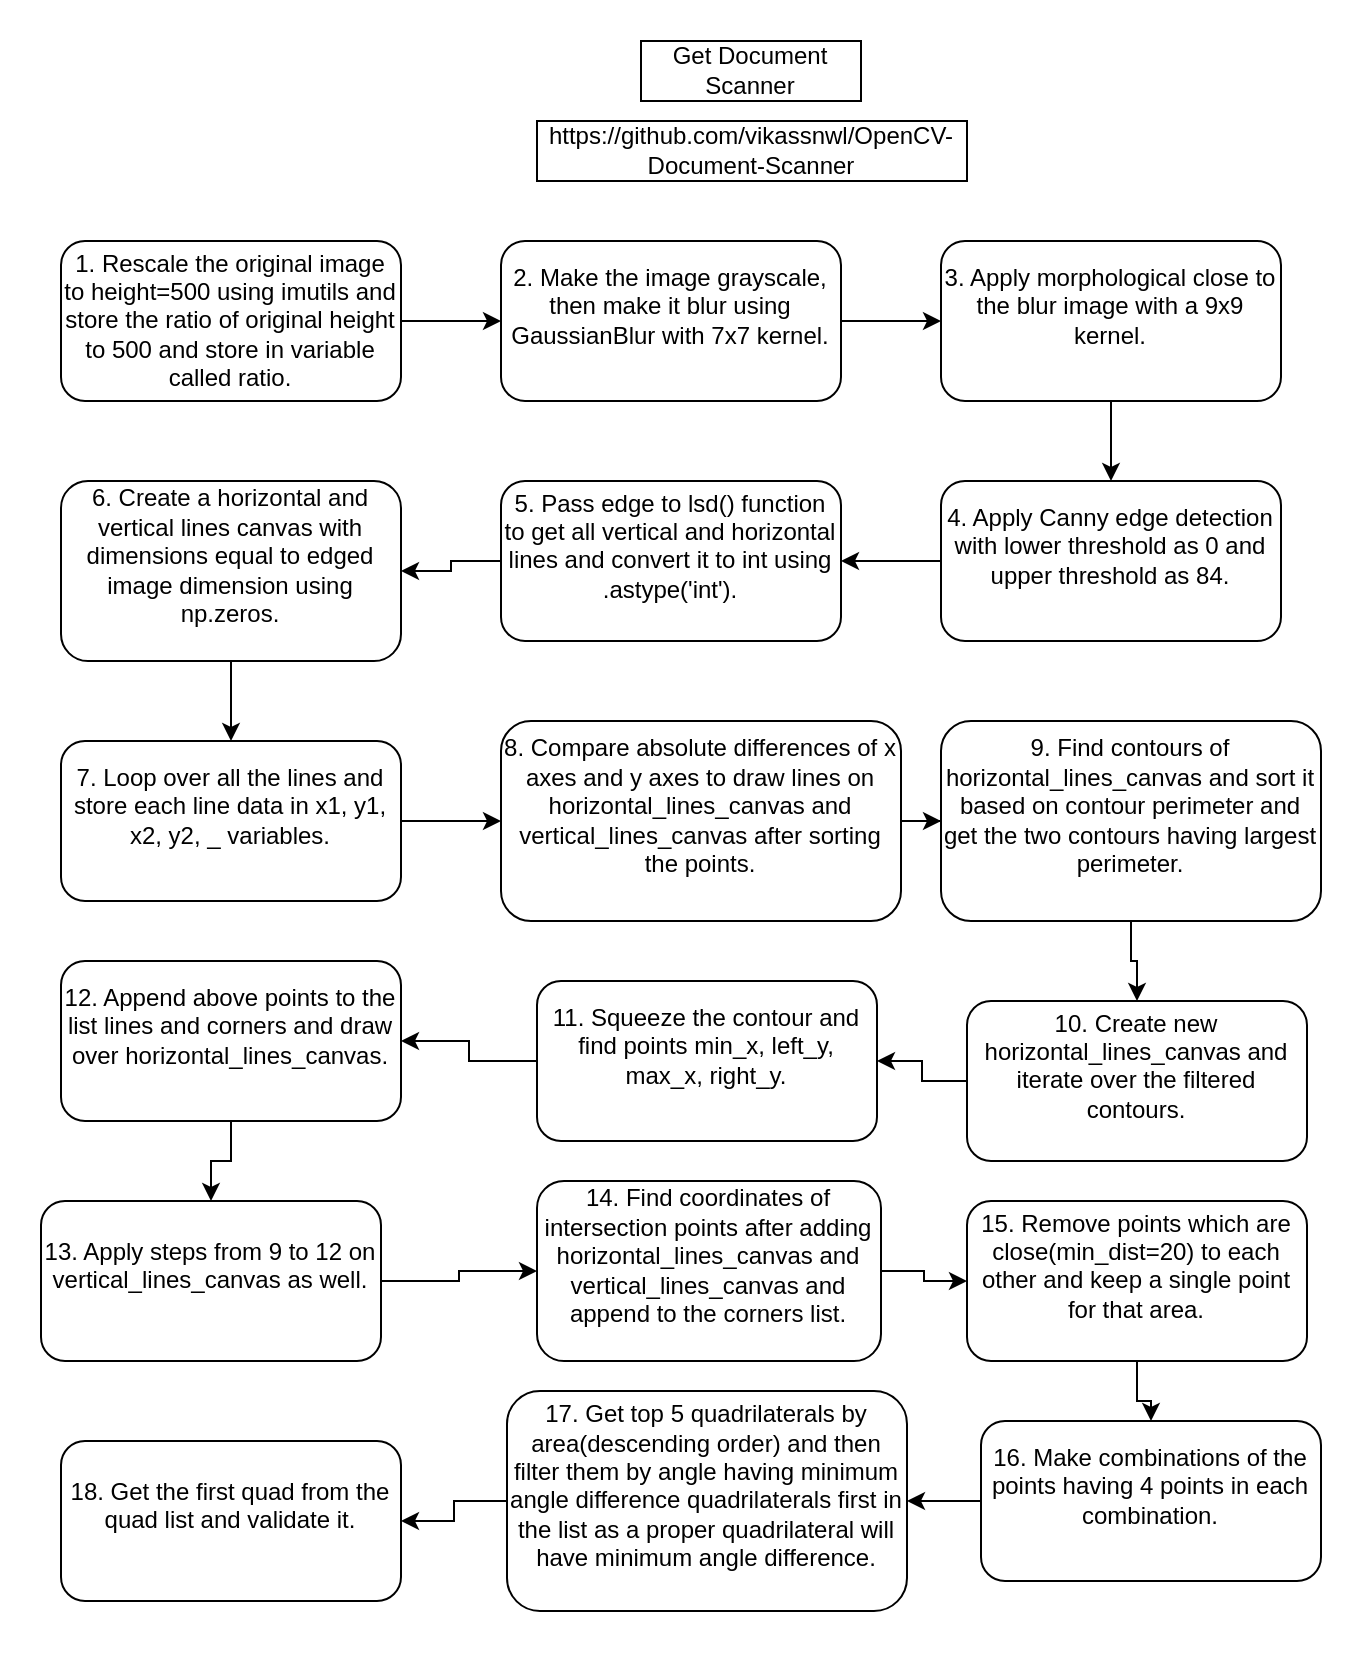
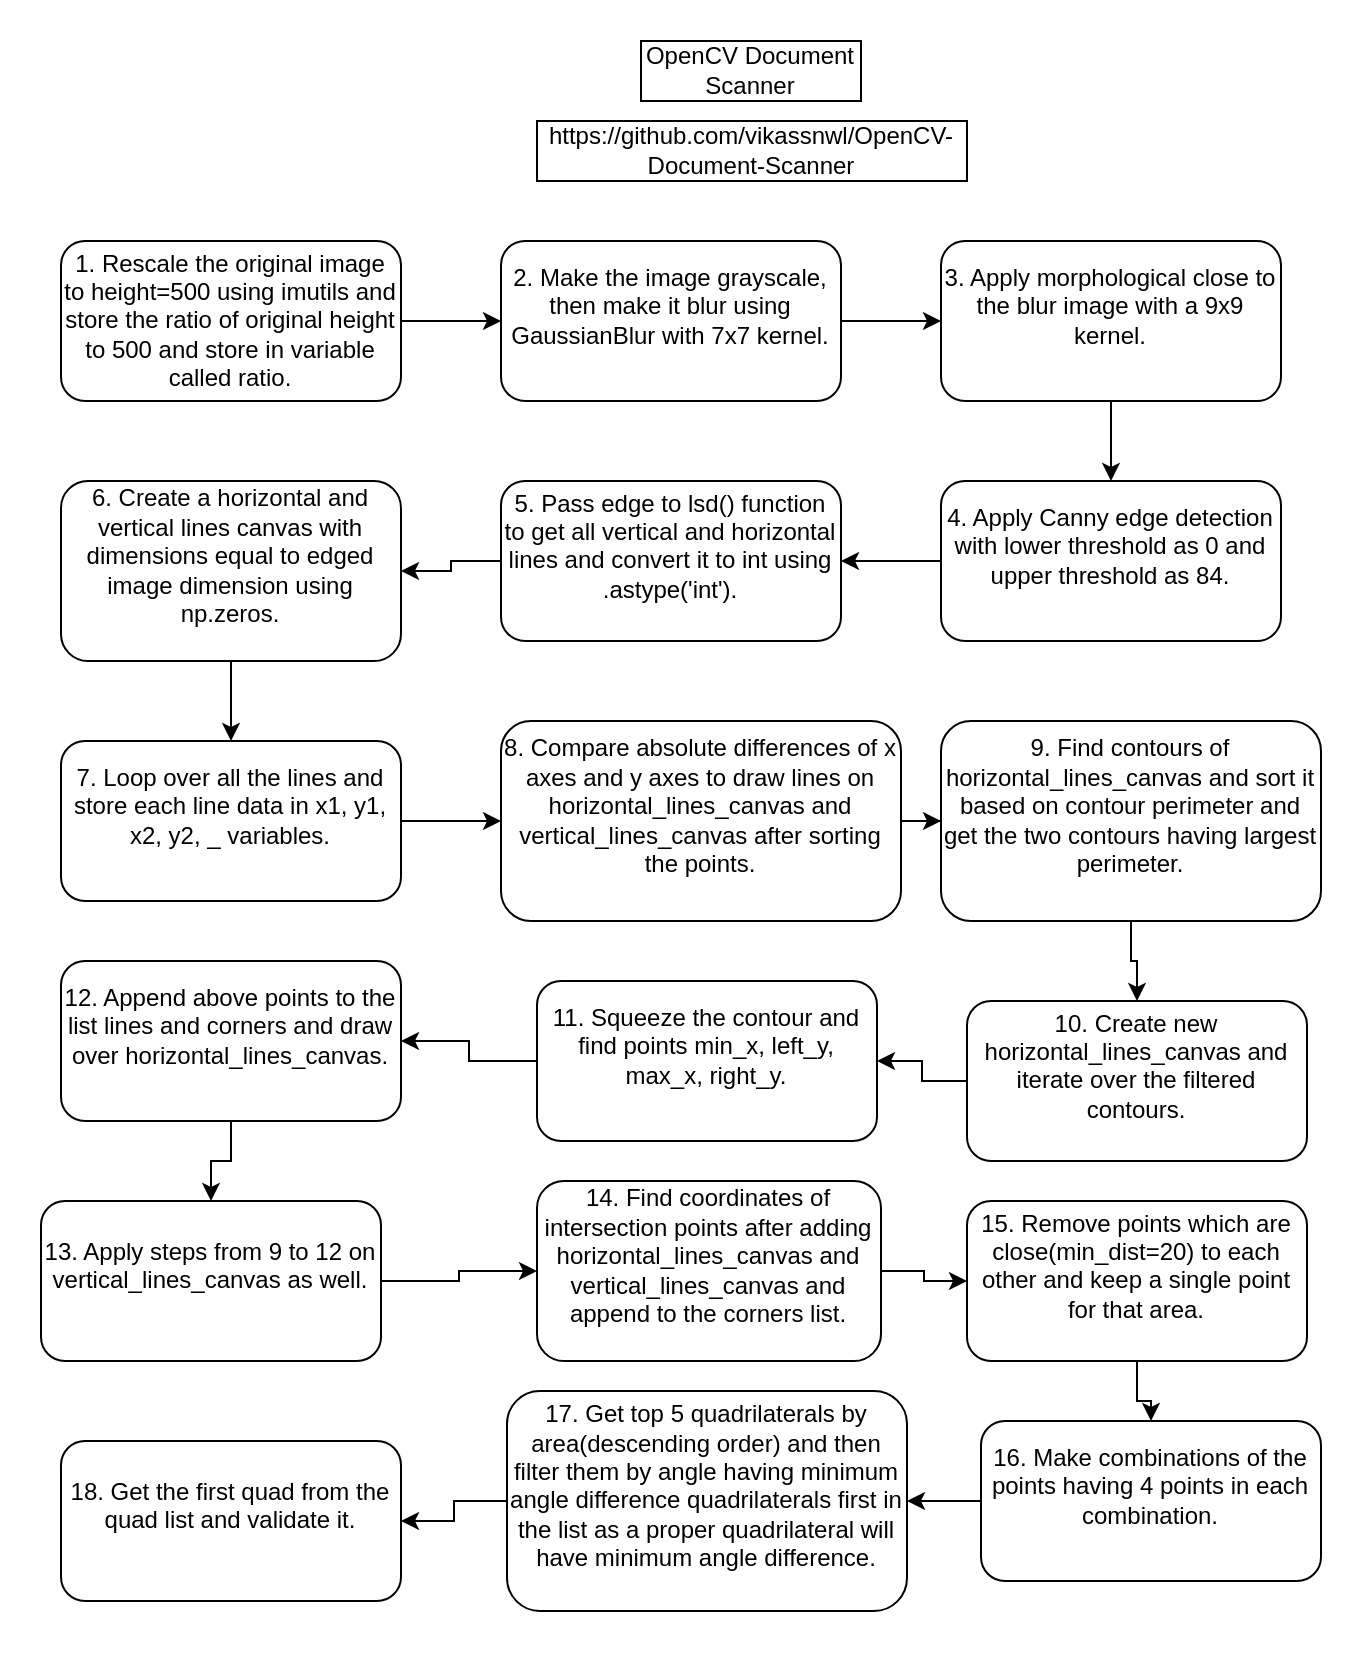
node "Get Document Scanner": label "Get Document Scanner" -> "OpenCV Document Scanner"
